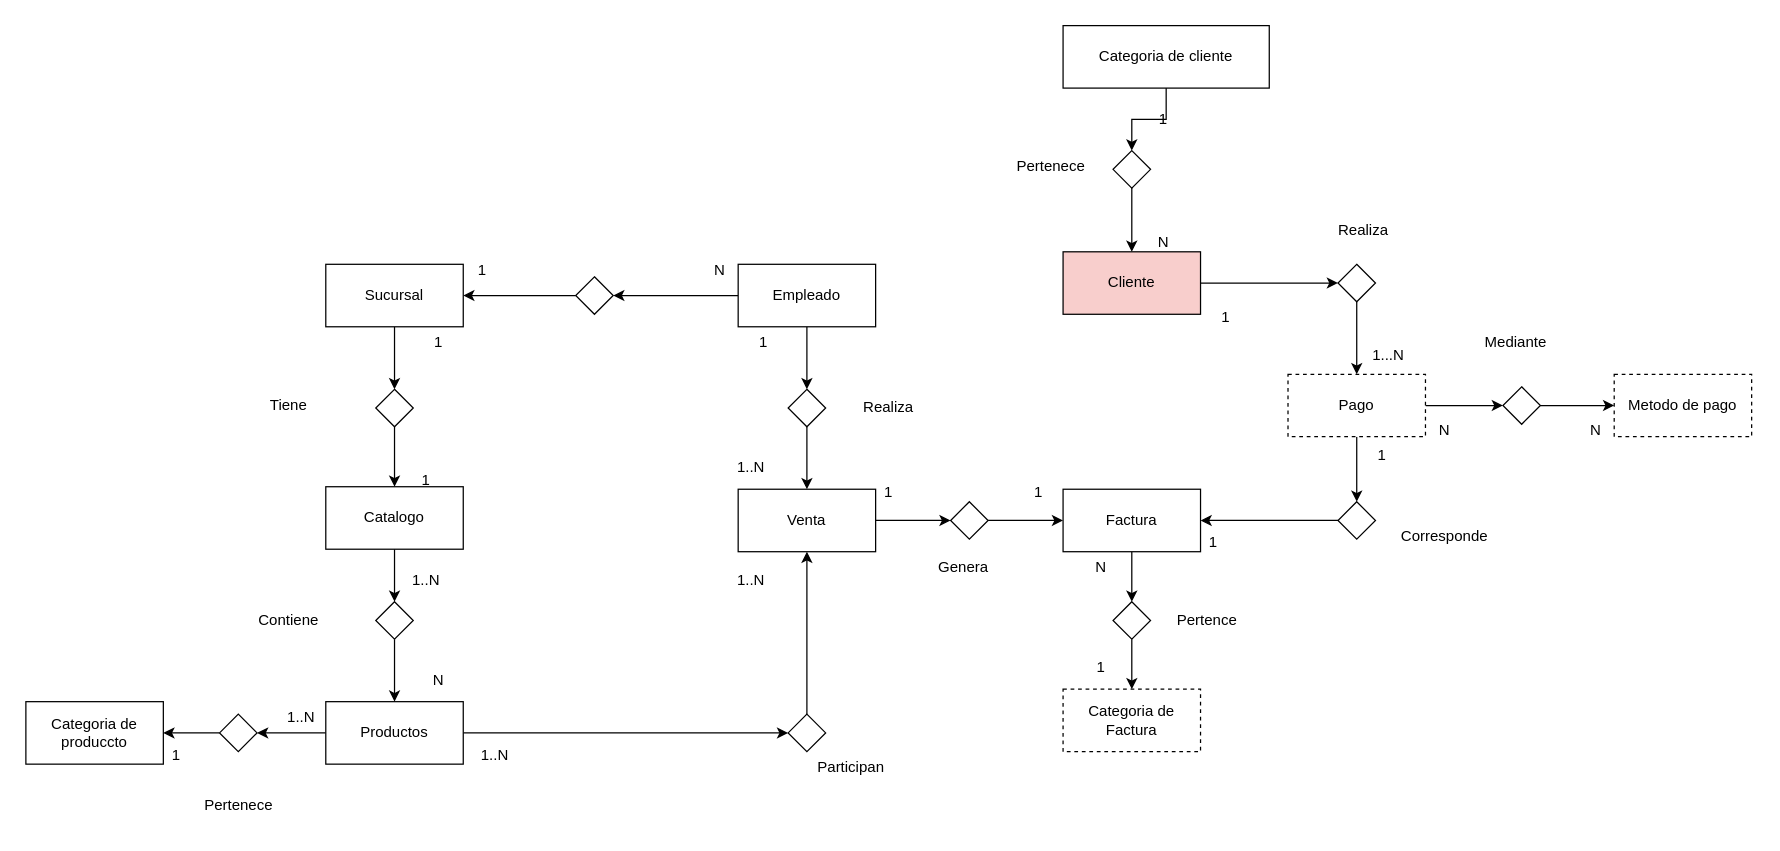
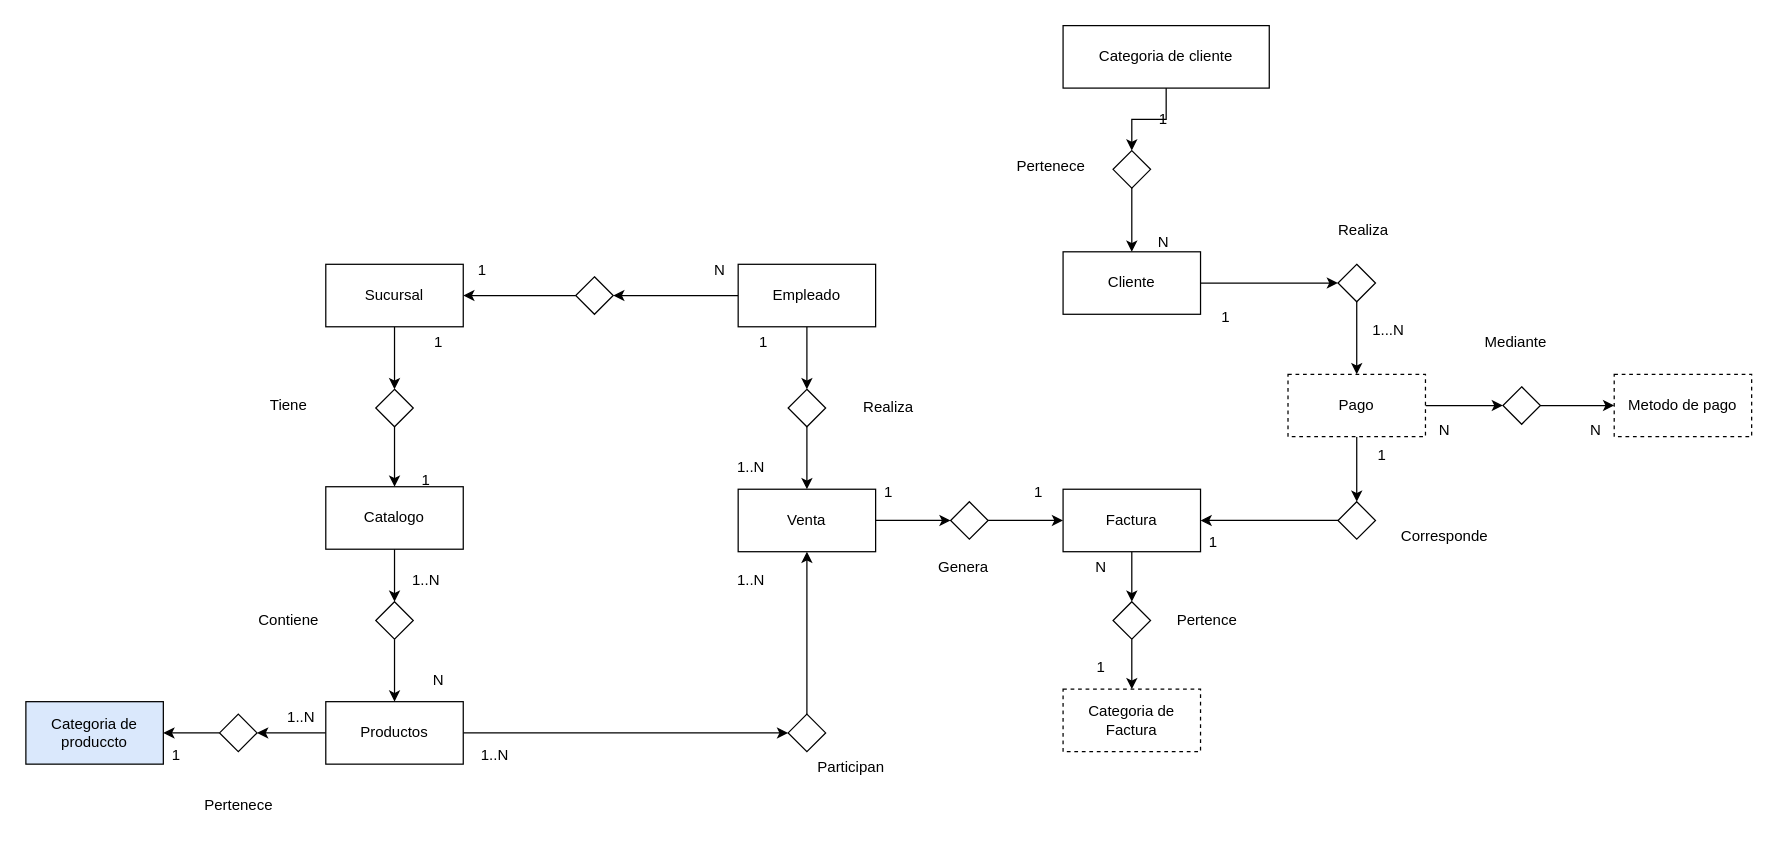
node "Cliente": fillcolor #f8cecc -> #ffffff
node "1...N": moved (1388, 356) -> (1388, 331)
node "Categoria de produccto": fillcolor #ffffff -> #dae8fc
